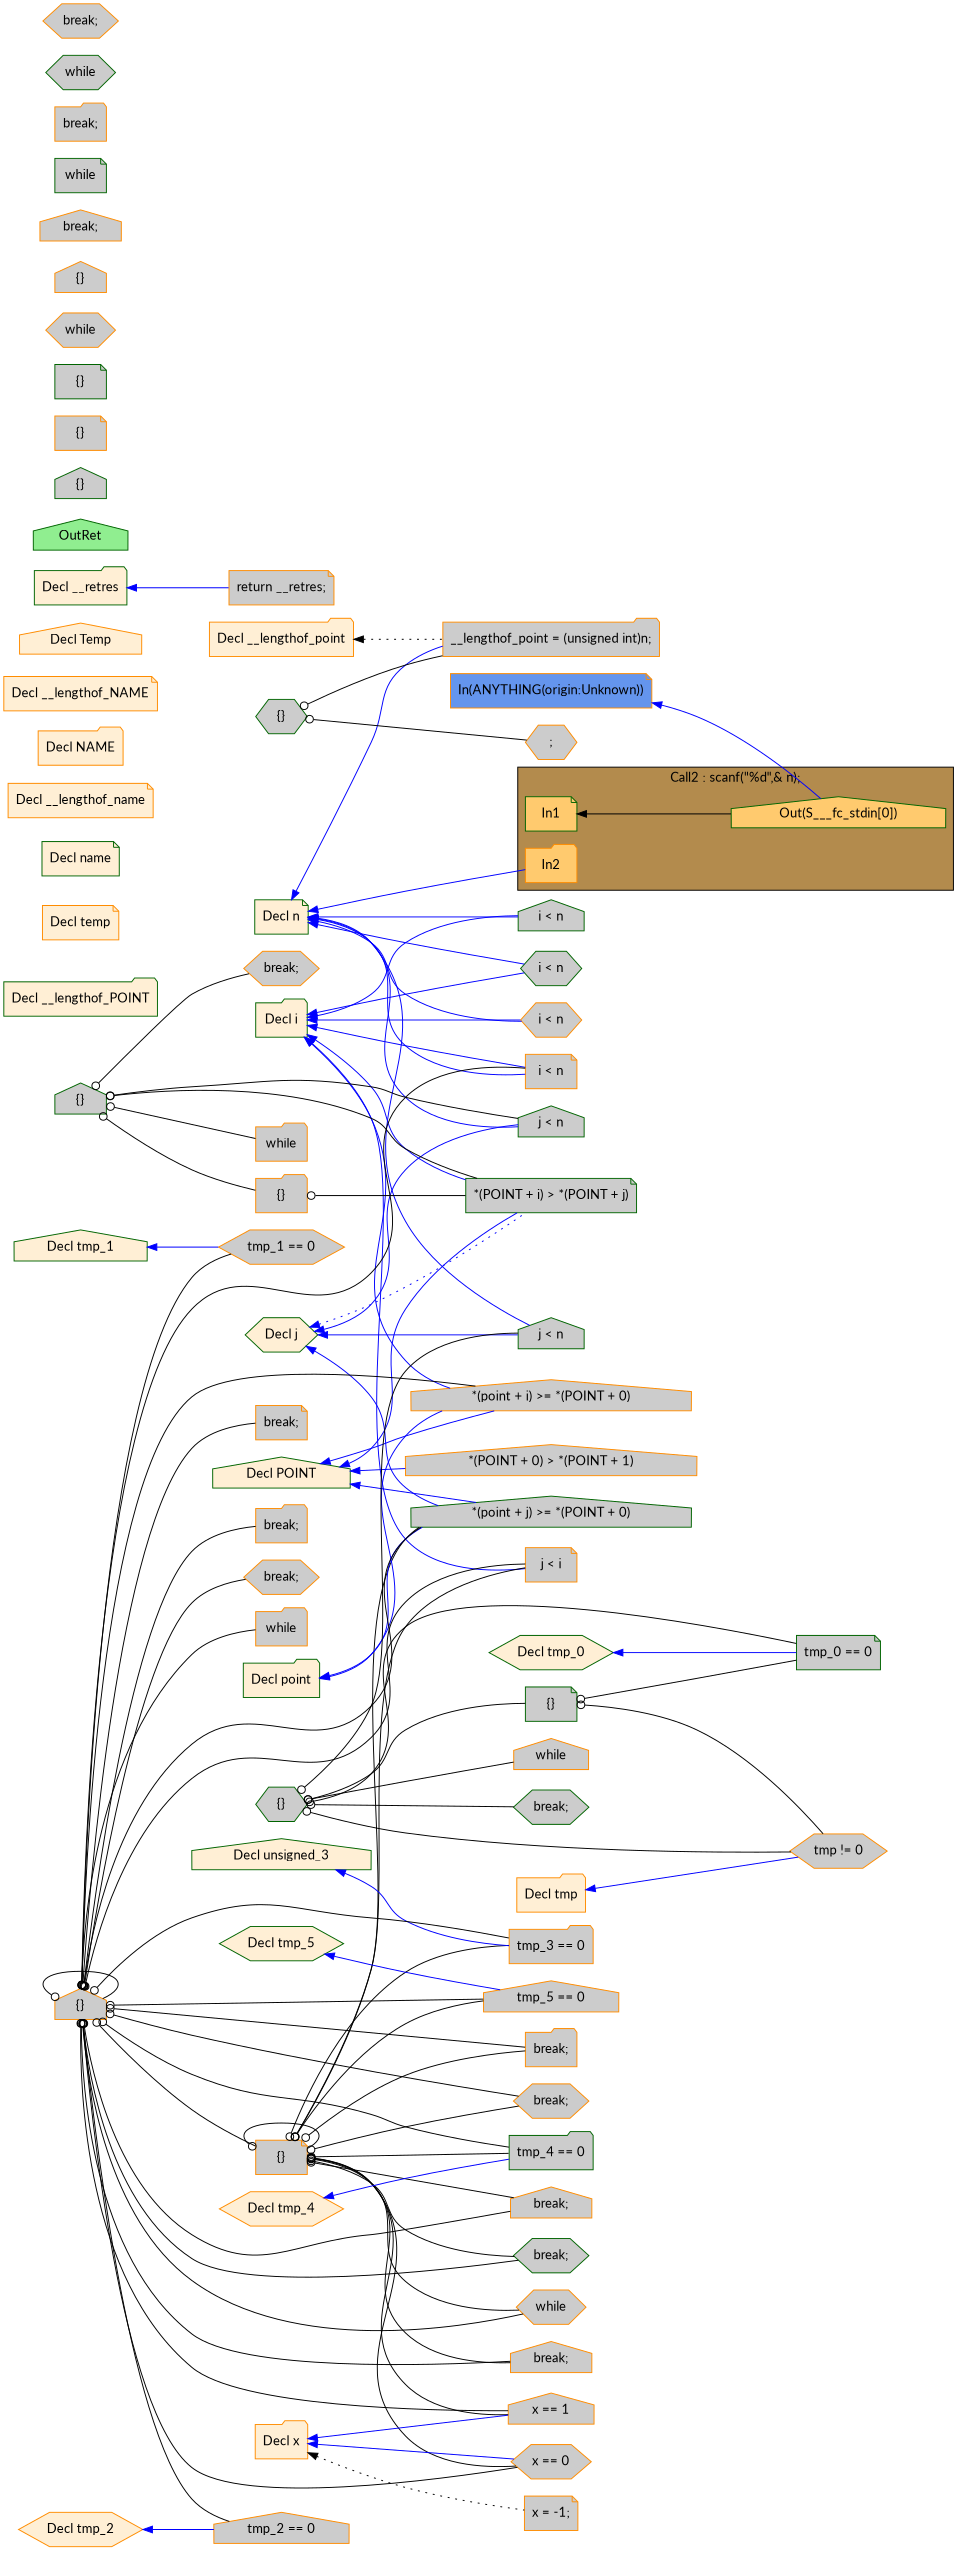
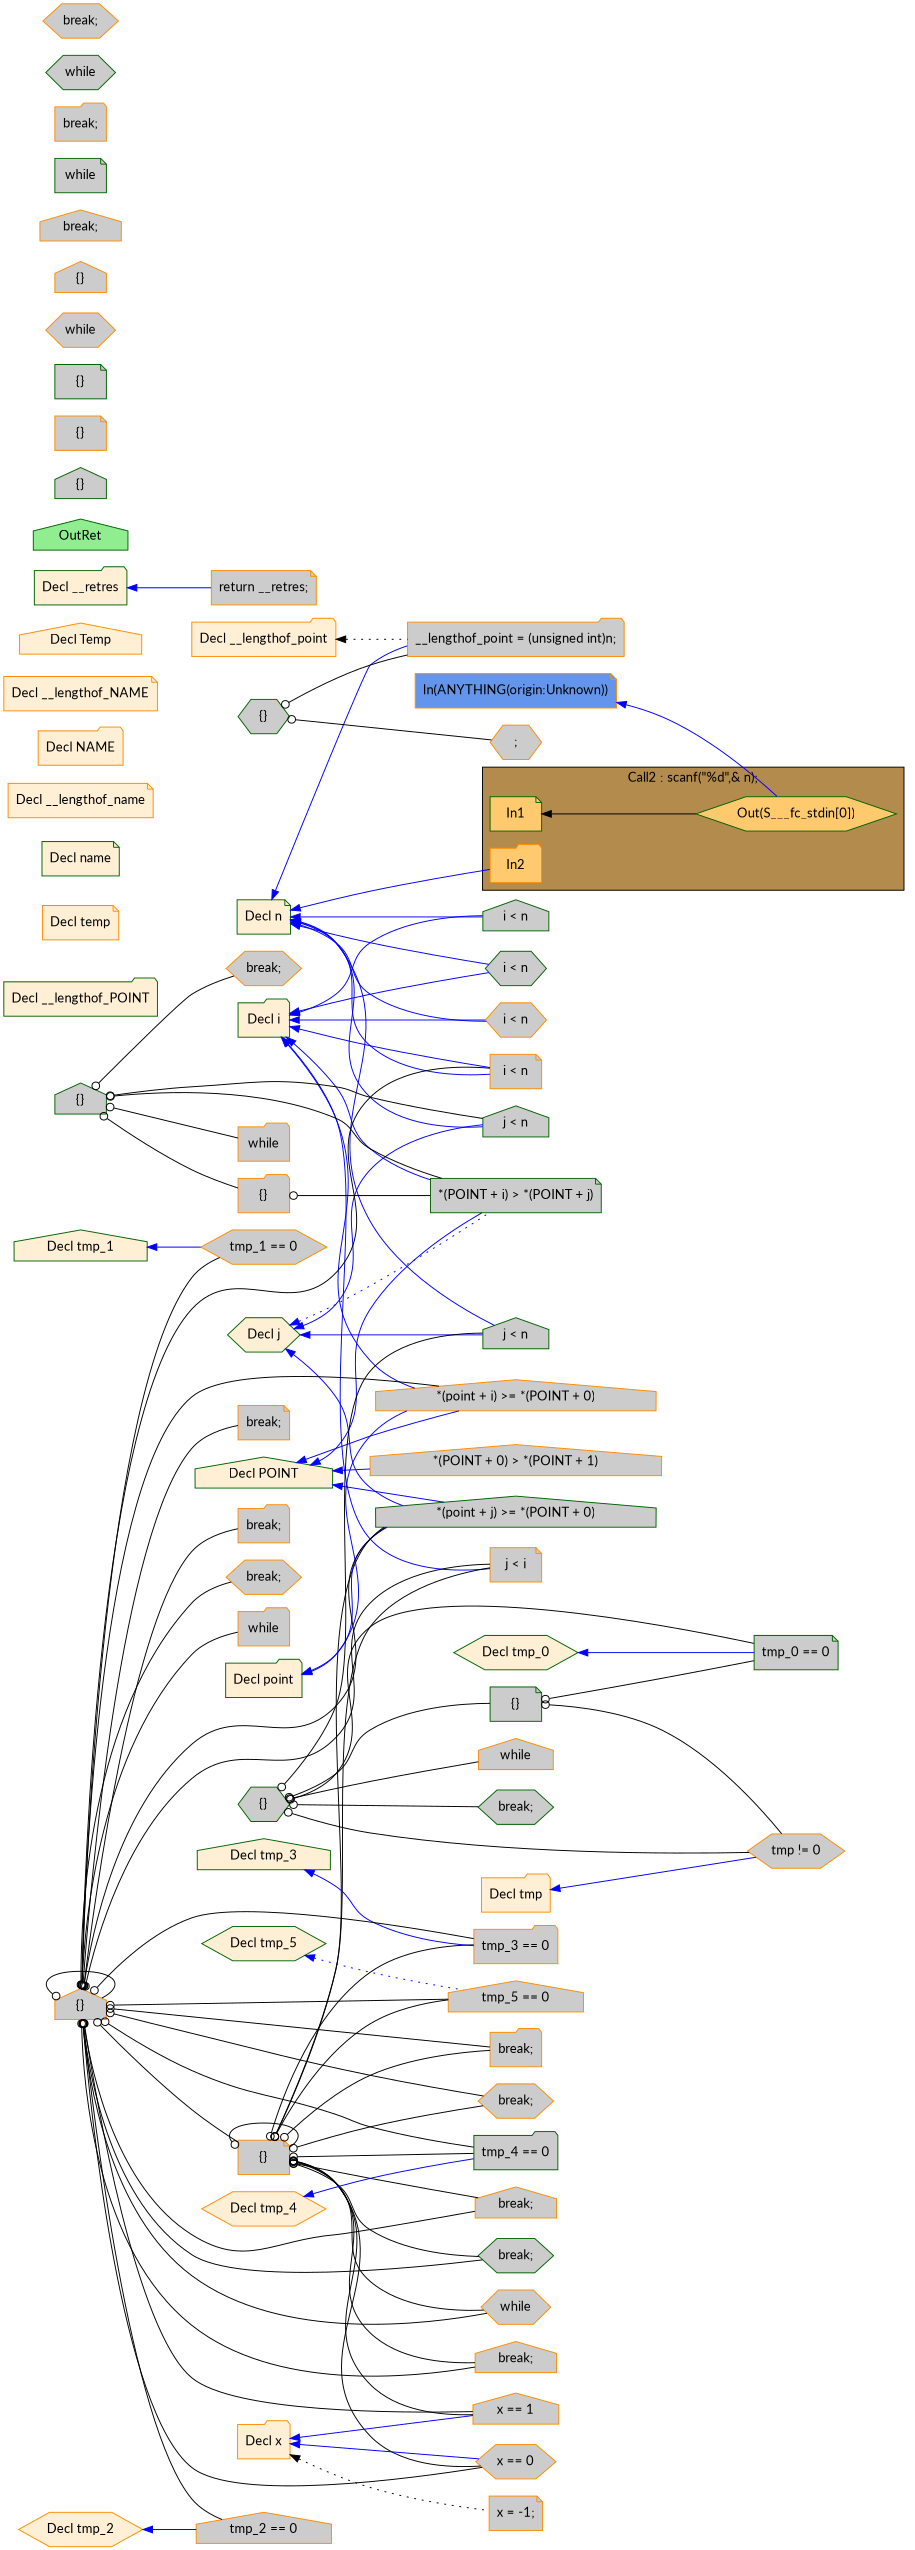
node "Out(S___fc_stdin[0])": shape house -> hexagon
node "Decl unsigned_3": label "Decl unsigned_3" -> "Decl tmp_3"
edge "tmp_5 == 0" -> "Decl tmp_5": style solid -> dotted
